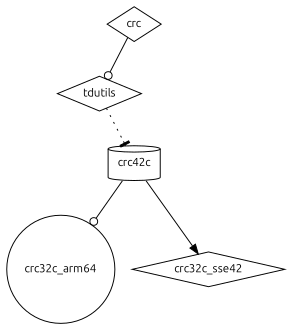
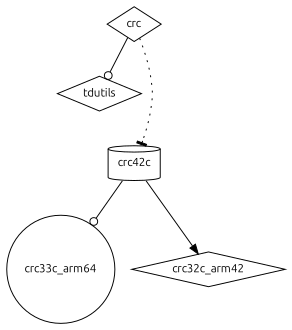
edge "tdutils" -> "crc42c": now "crc" -> "crc42c"
node "crc32c_arm64": label "crc32c_arm64" -> "crc33c_arm64"
node "crc32c_sse42": label "crc32c_sse42" -> "crc32c_arm42"
